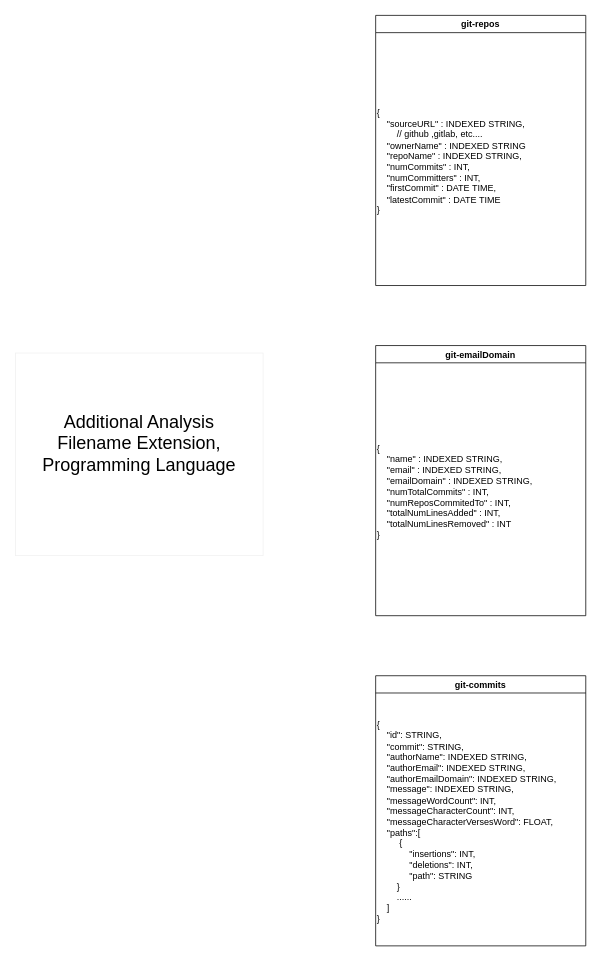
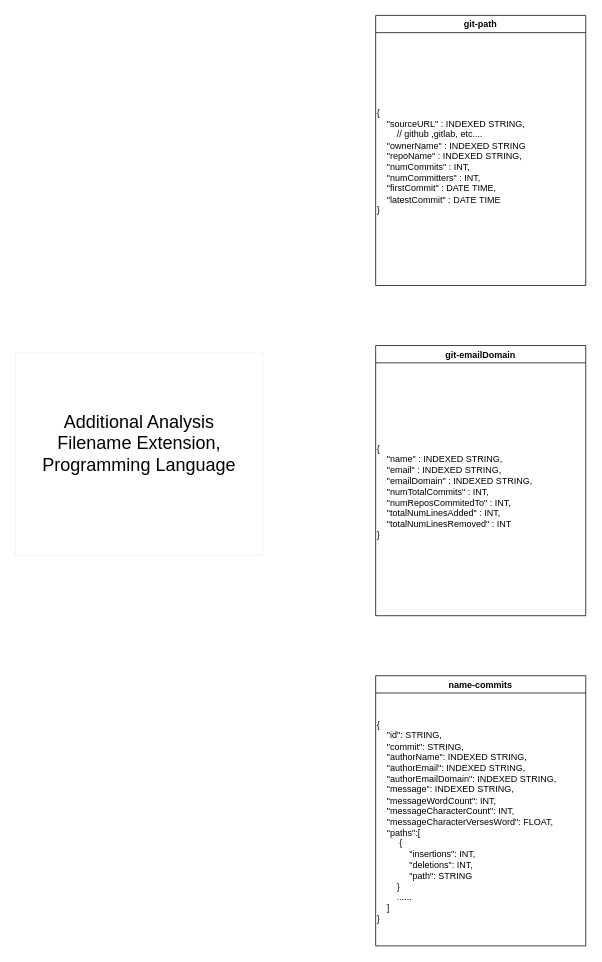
node "git-repos": label "git-repos" -> "git-path"
node "git-commits": label "git-commits" -> "name-commits"
